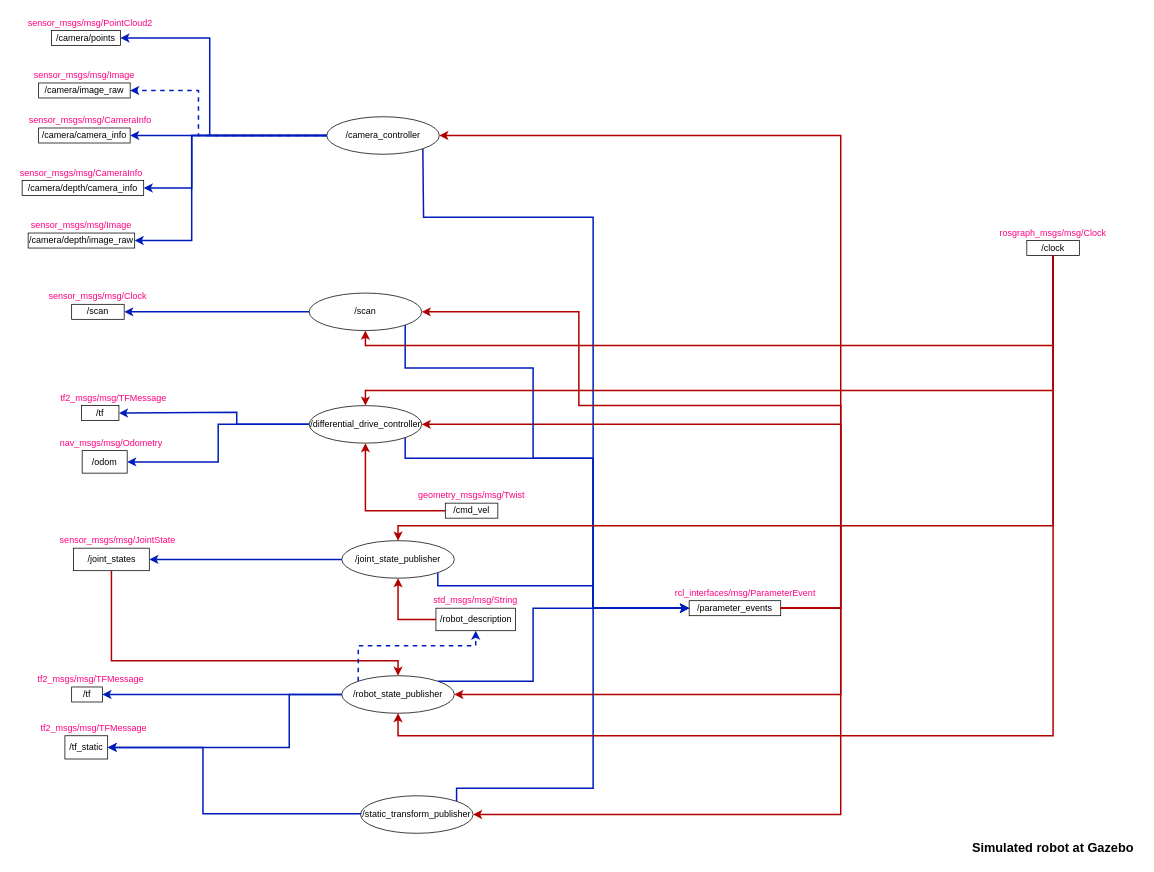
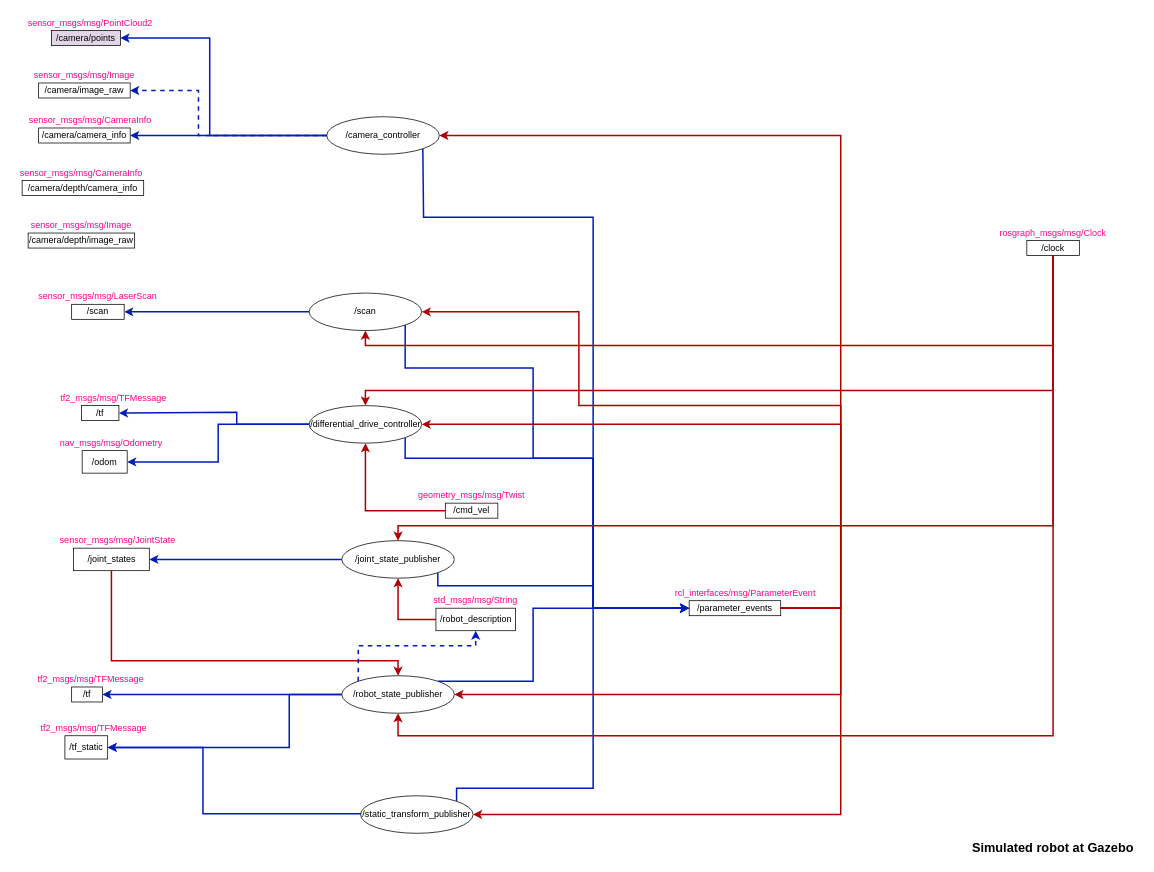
node "/camera/points": fillcolor #ffffff -> #e1d5e7
edge "/camera_controller" -> "/camera/depth/camera_info": removed
edge "/camera_controller" -> "/camera/depth/image_raw": removed
node "sensor_msgs/msg/Clock": label "sensor_msgs/msg/Clock" -> "sensor_msgs/msg/LaserScan"
